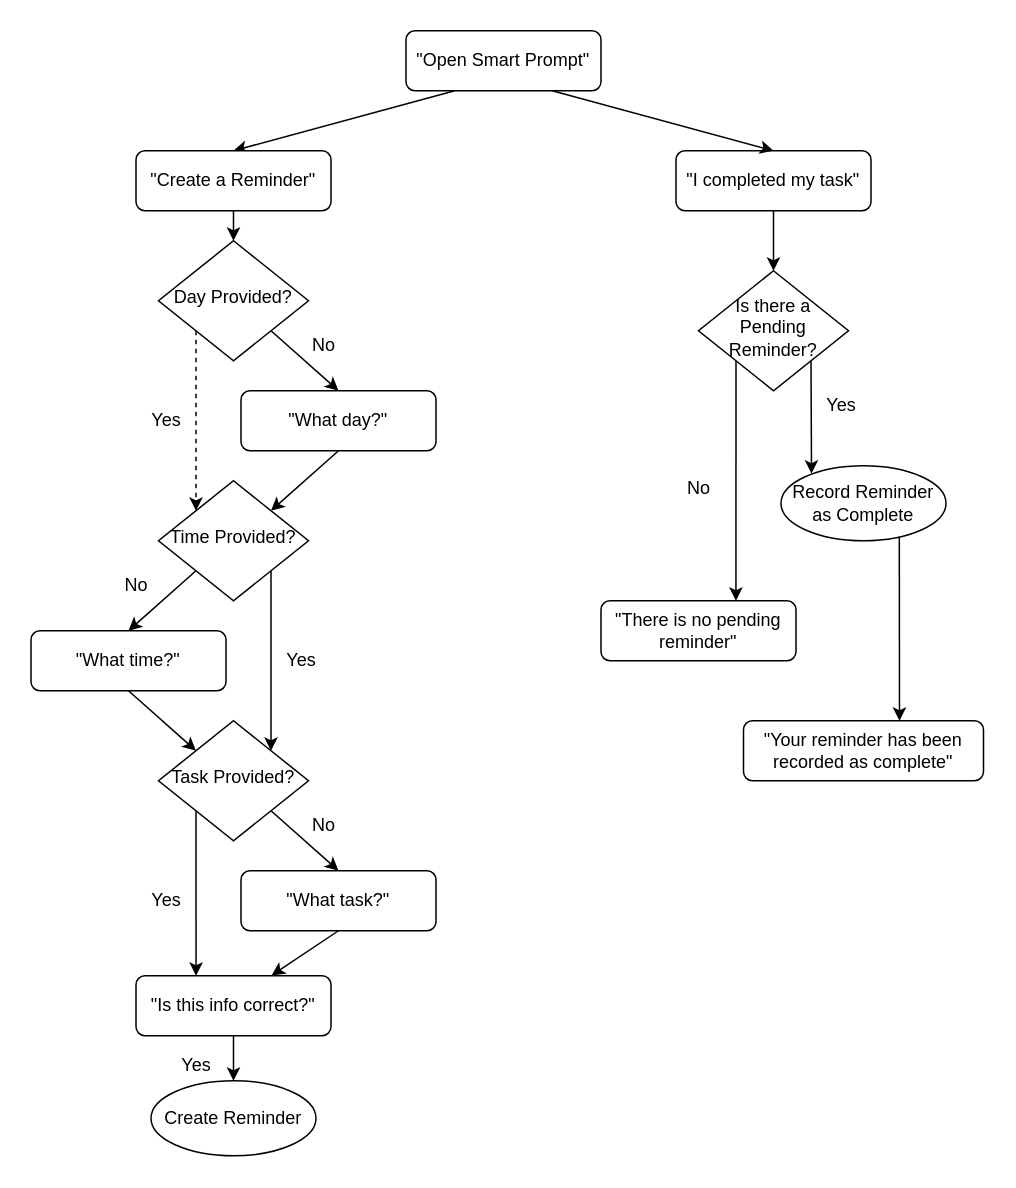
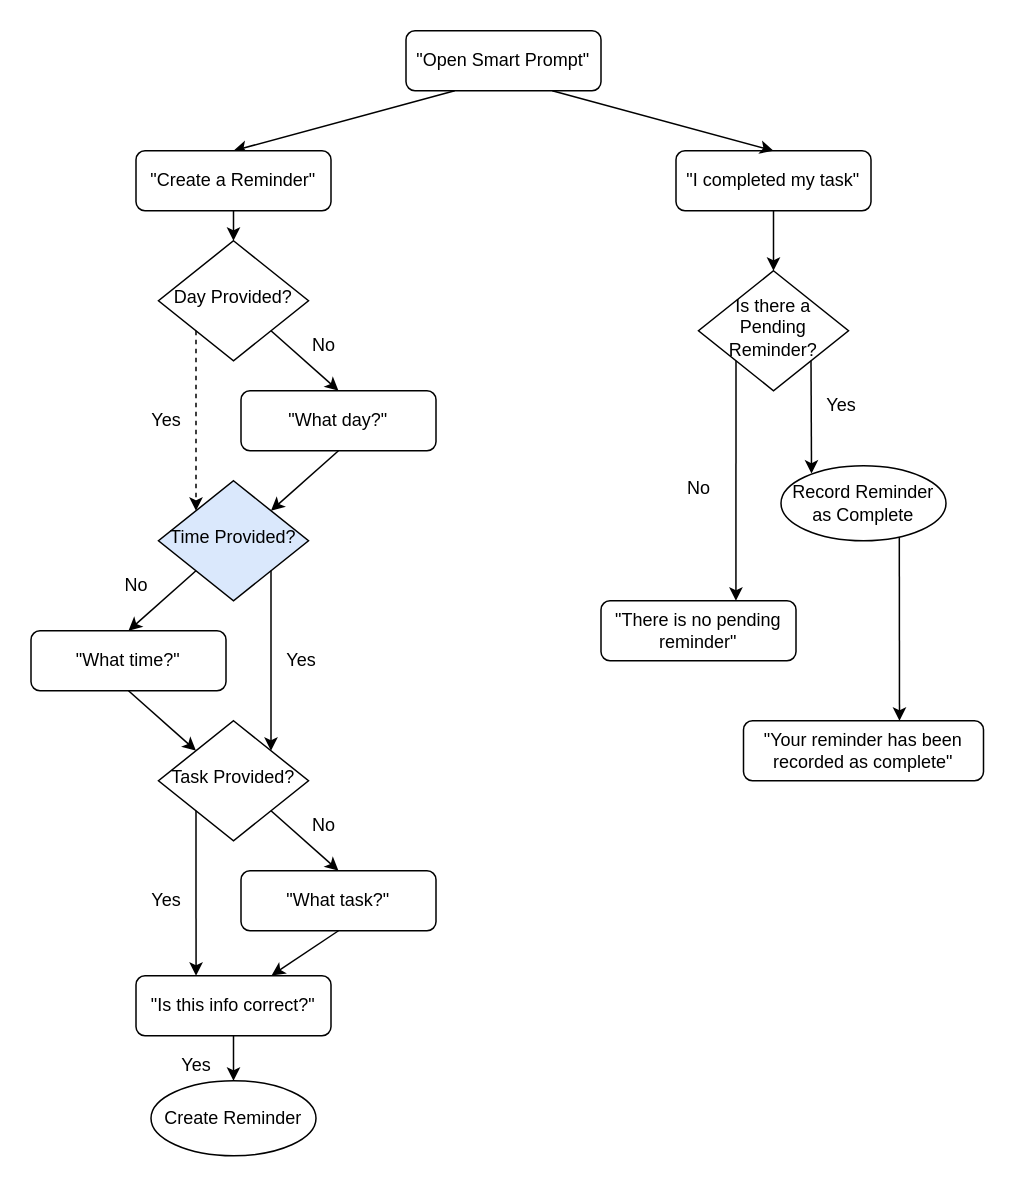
node "Time Provided?": fillcolor #ffffff -> #dae8fc
